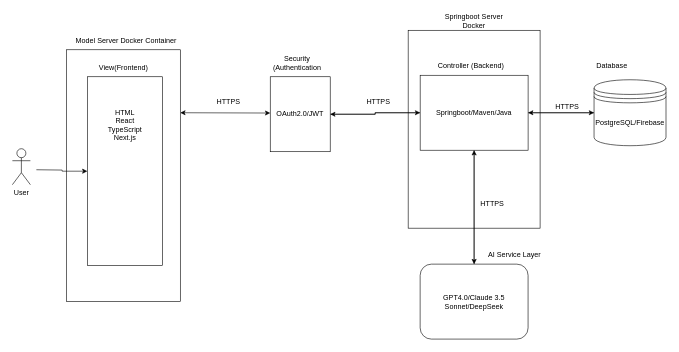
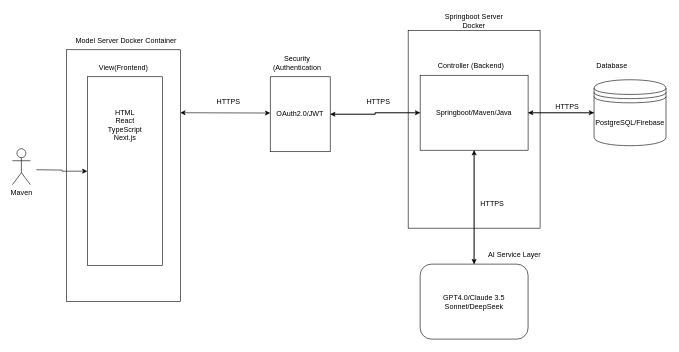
node "User": label "User" -> "Maven"
